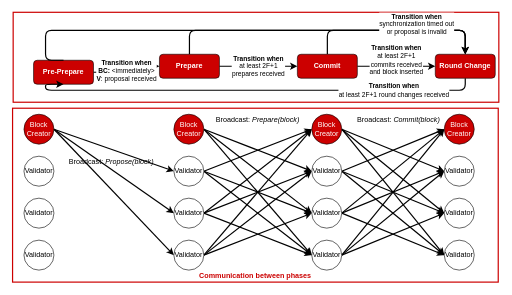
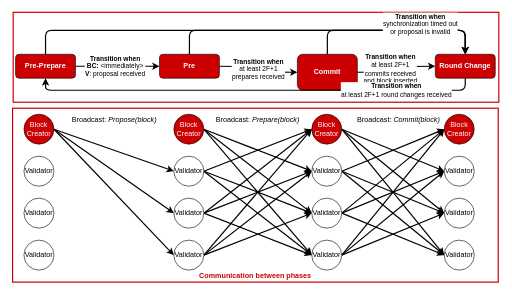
node "Prepare": label "Prepare" -> "Pre"
node "Commit": size 60x24 -> 60x36
node "Pre-Prepare": moved (63, 72) -> (45, 66)
node "Broadcast: Propose(block)": moved (111, 162) -> (114, 120)
